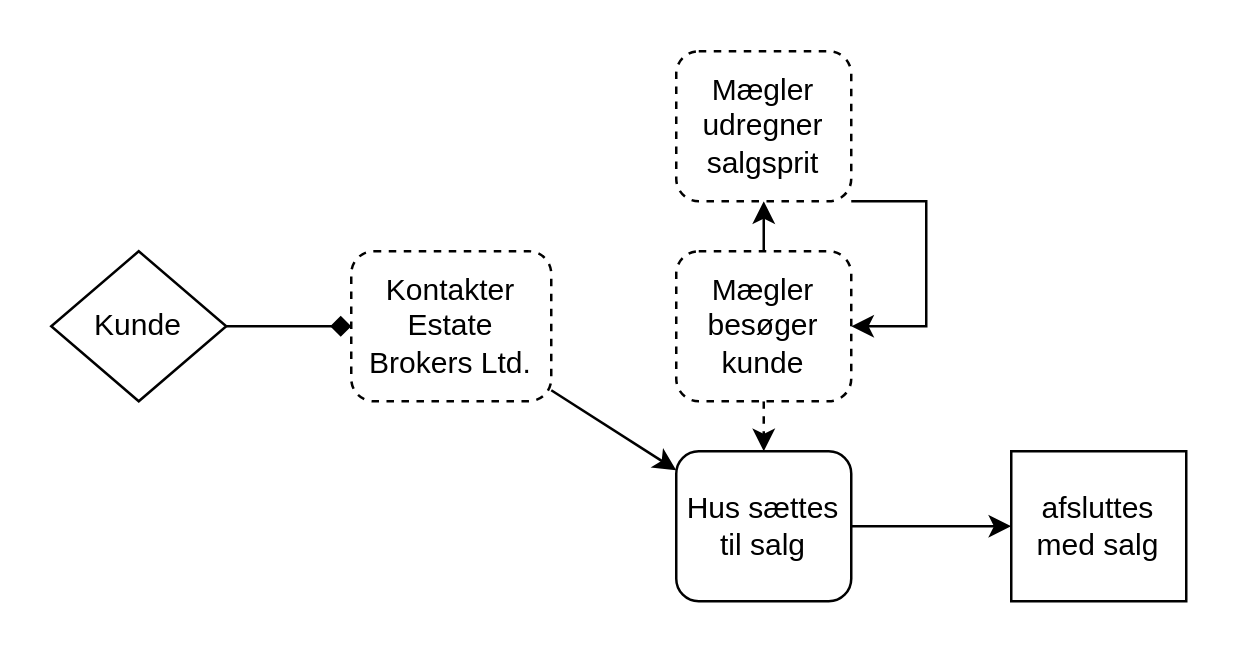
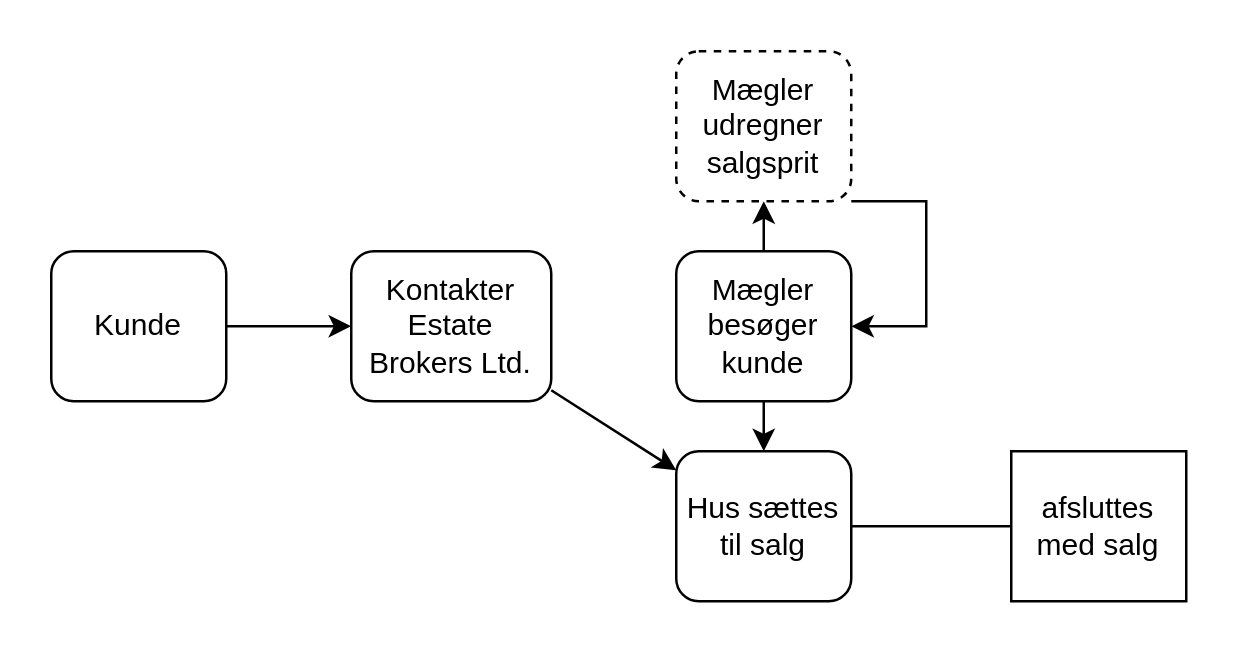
node "Kunde": shape diamond -> rounded rectangle
edge "Kunde" -> "Kontakter Estate Brokers Ltd.": arrowhead diamond -> classic
node "Kontakter Estate Brokers Ltd.": style dashed -> solid
node "Mægler besøger kunde": style dashed -> solid
edge "Mægler besøger kunde" -> "Hus sættes til salg": style dashed -> solid
edge "Hus sættes til salg" -> "afsluttes med salg": arrowhead classic -> none
